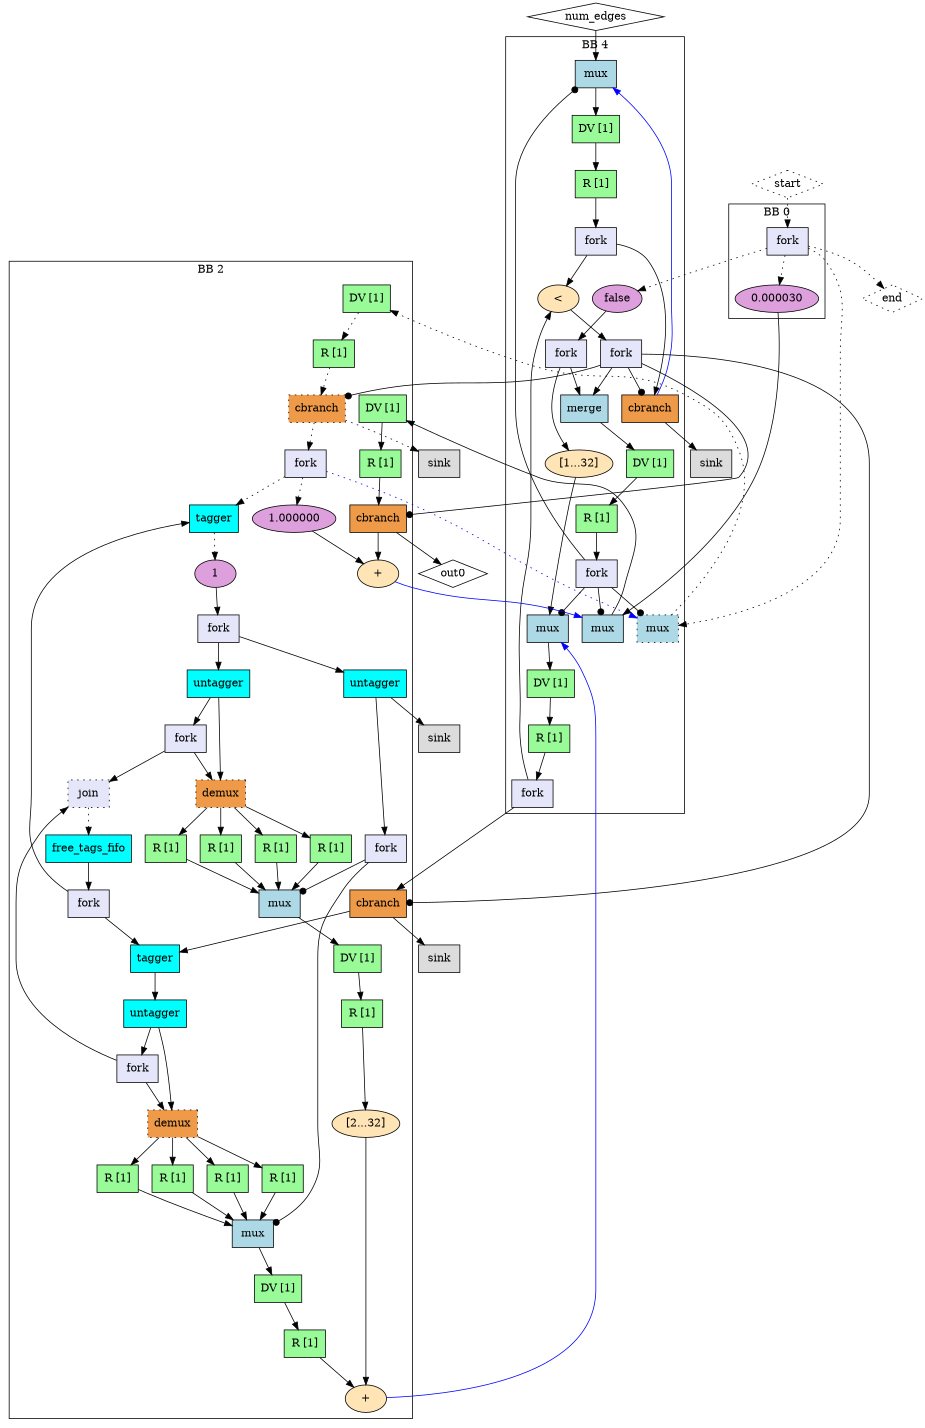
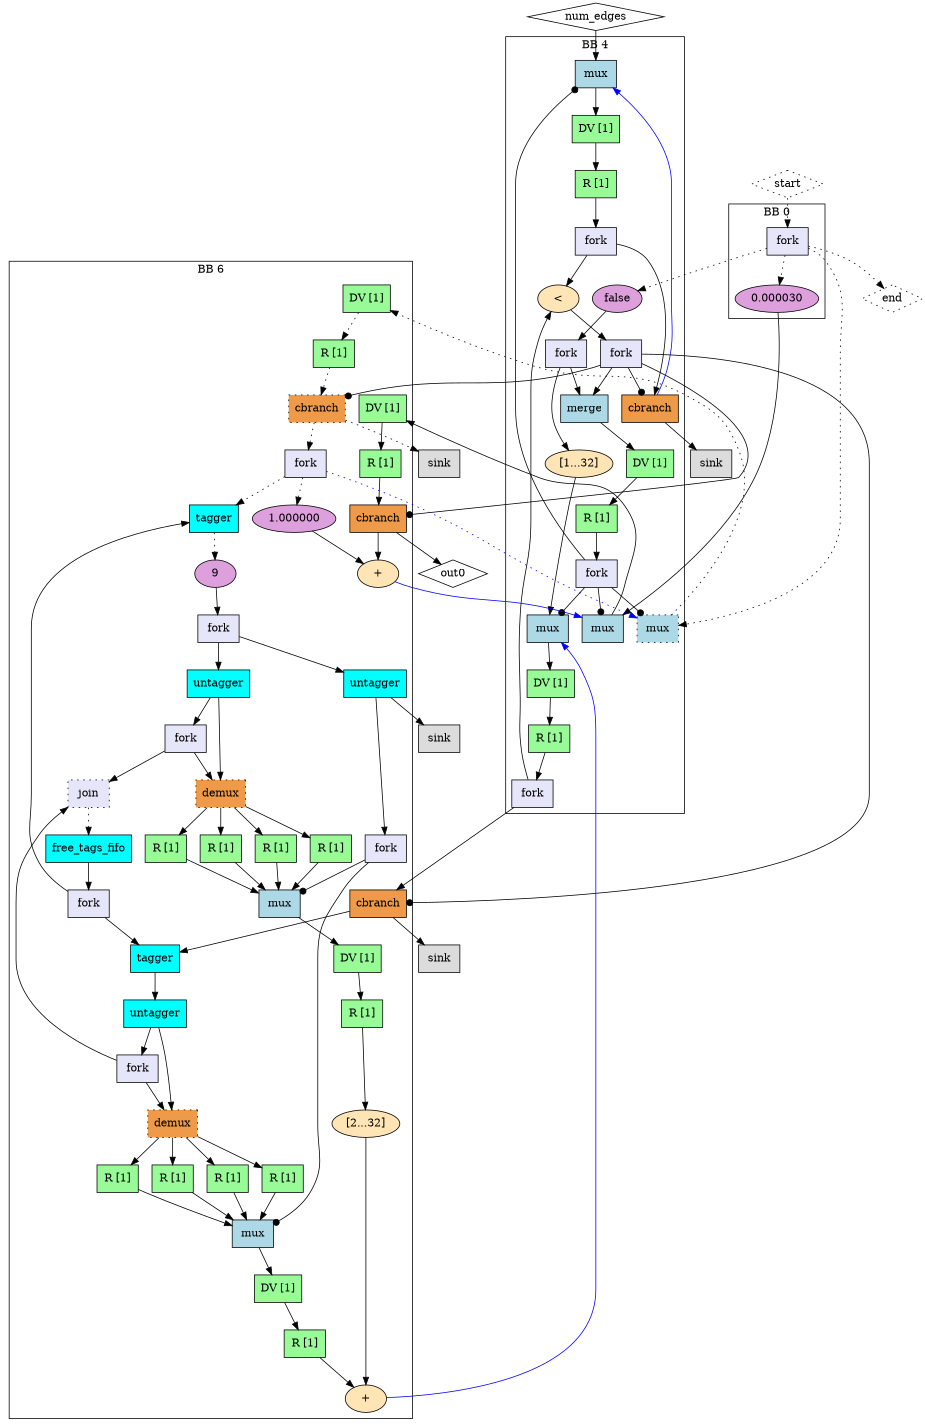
cluster "BB 2": label "BB 2" -> "BB 6"
node "1": label "1" -> "9"
